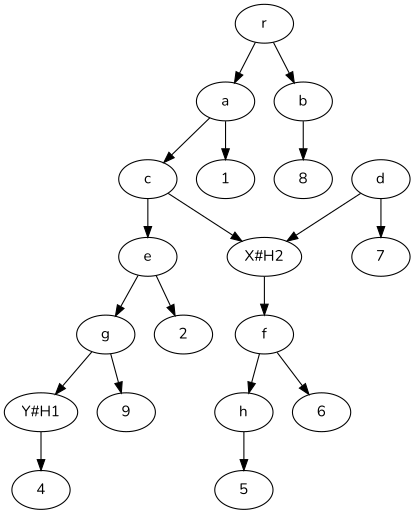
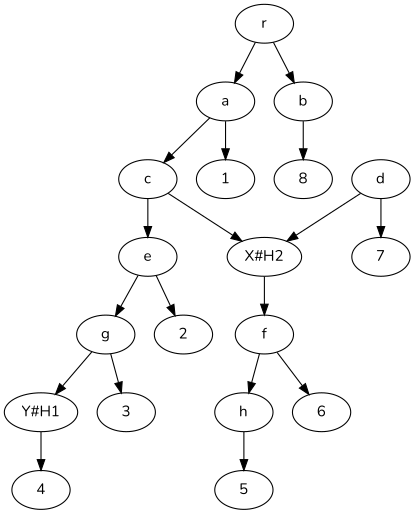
node "9": label "9" -> "3"
